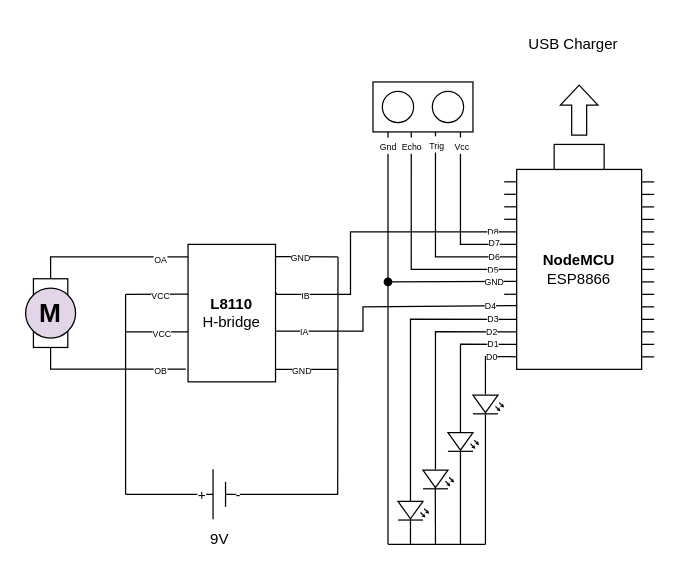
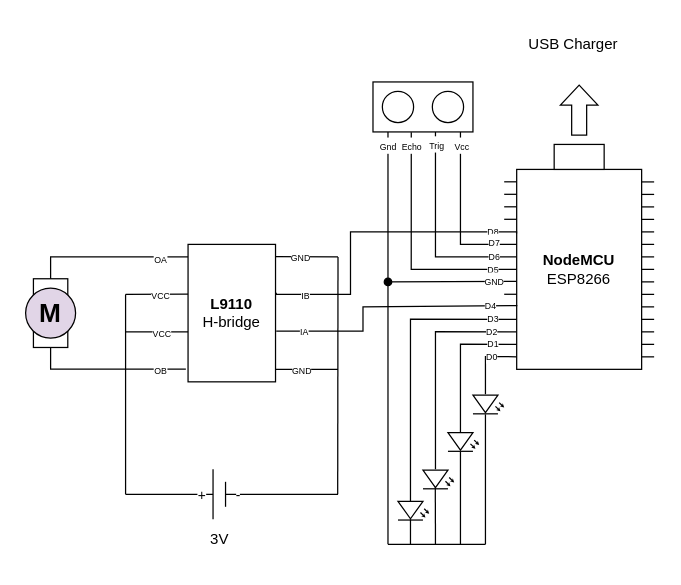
node "NodeMCU ESP8866": label "NodeMCU ESP8866" -> "NodeMCU ESP8266"
node "L8110 H-bridge": label "L8110 H-bridge" -> "L9110 H-bridge"
node "9V": label "9V" -> "3V"
